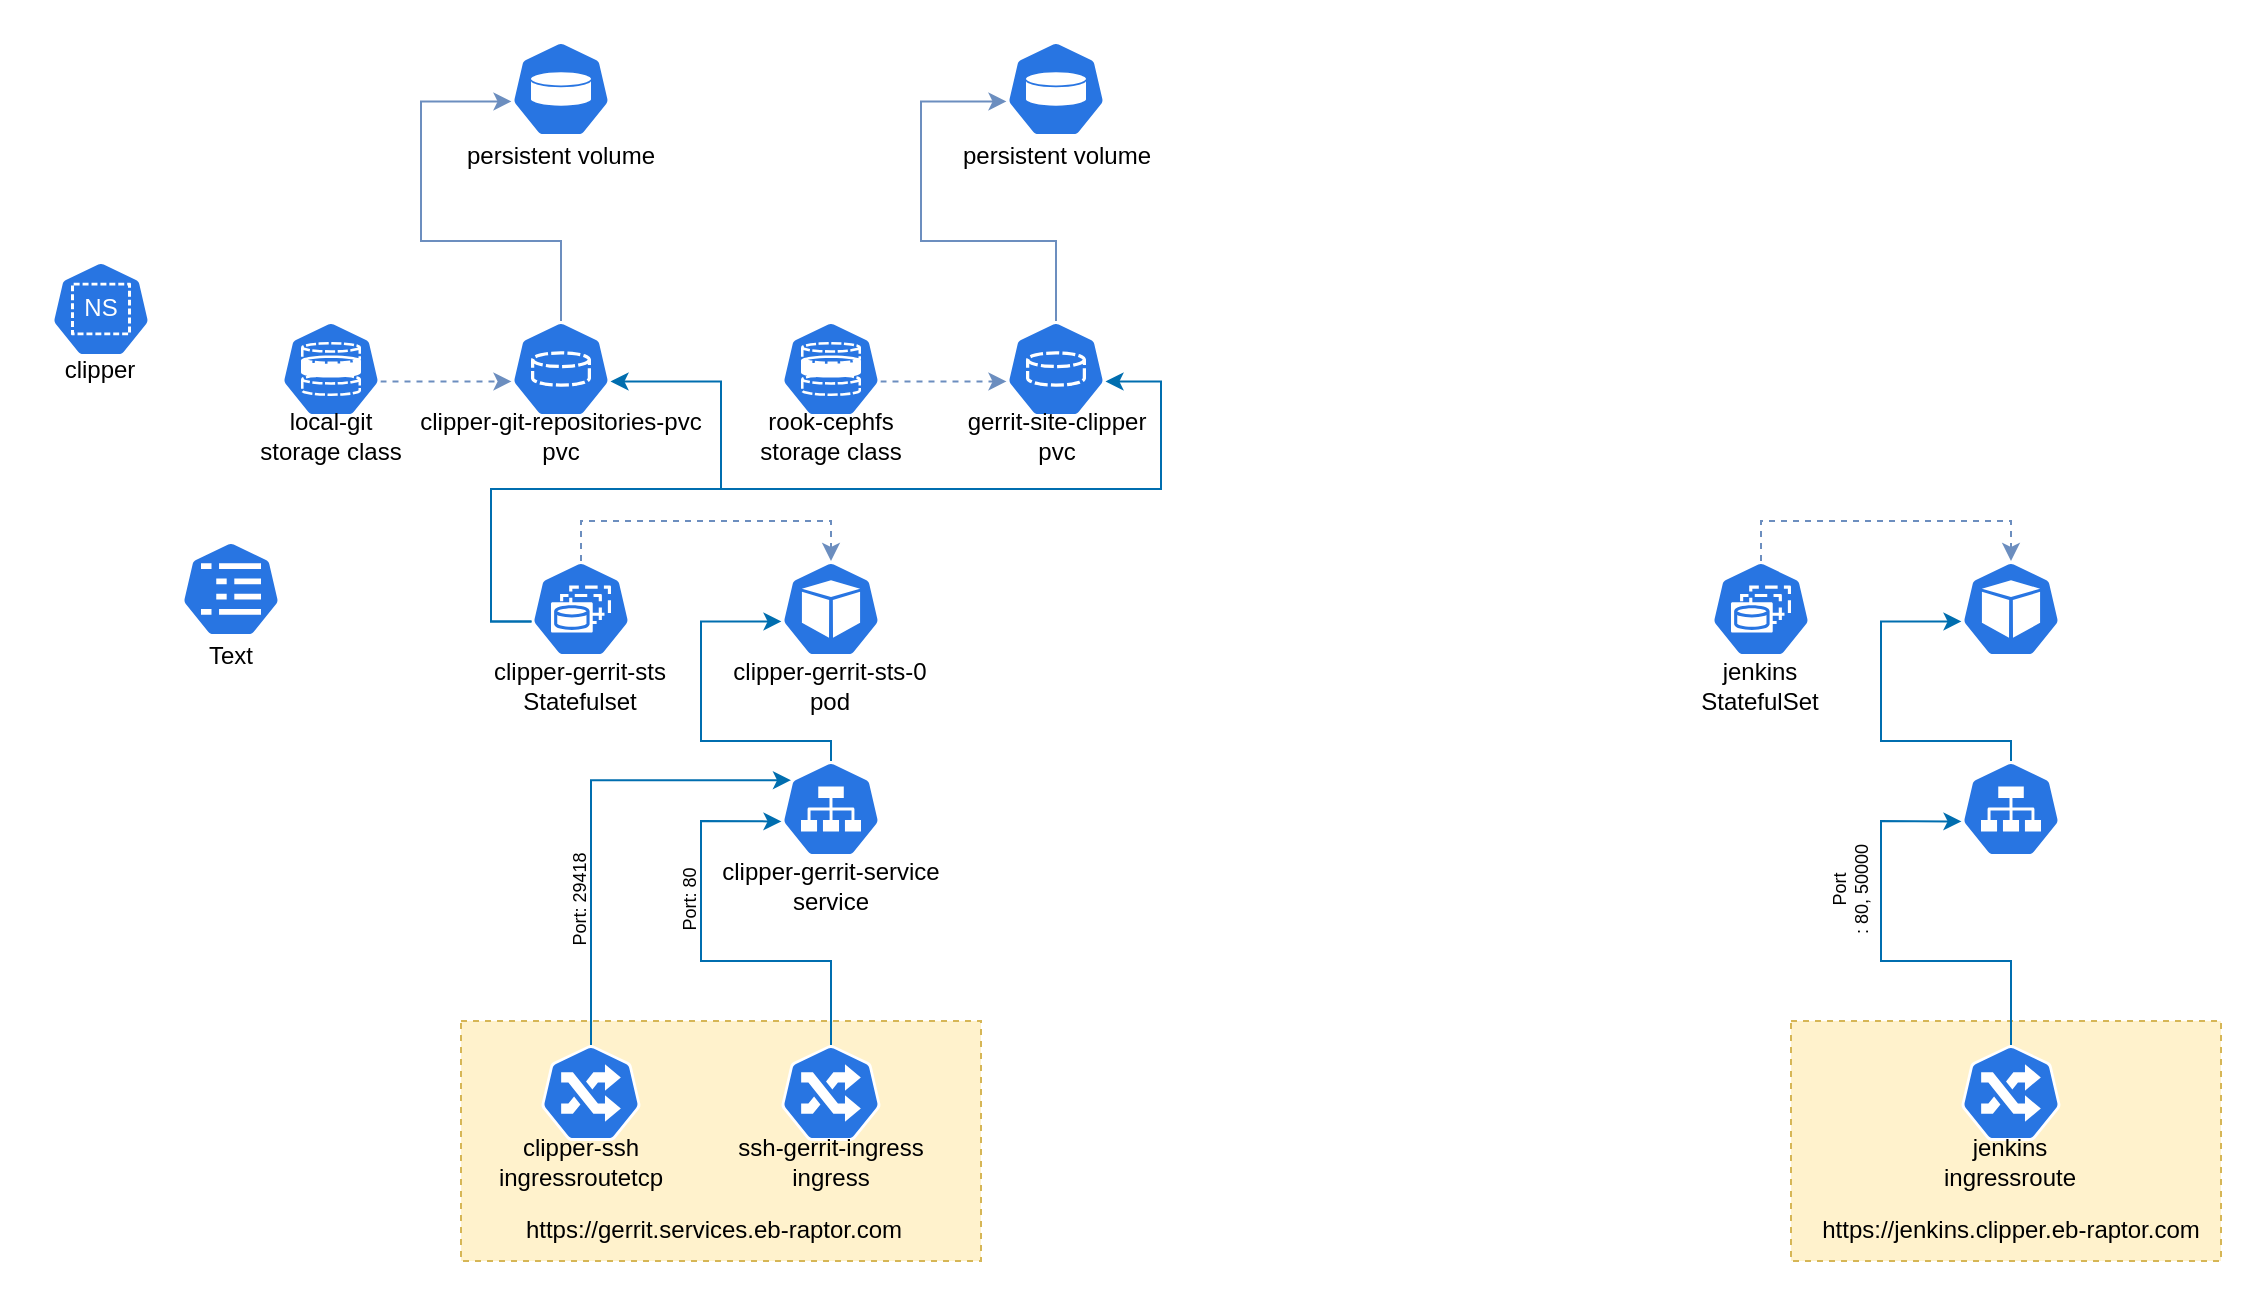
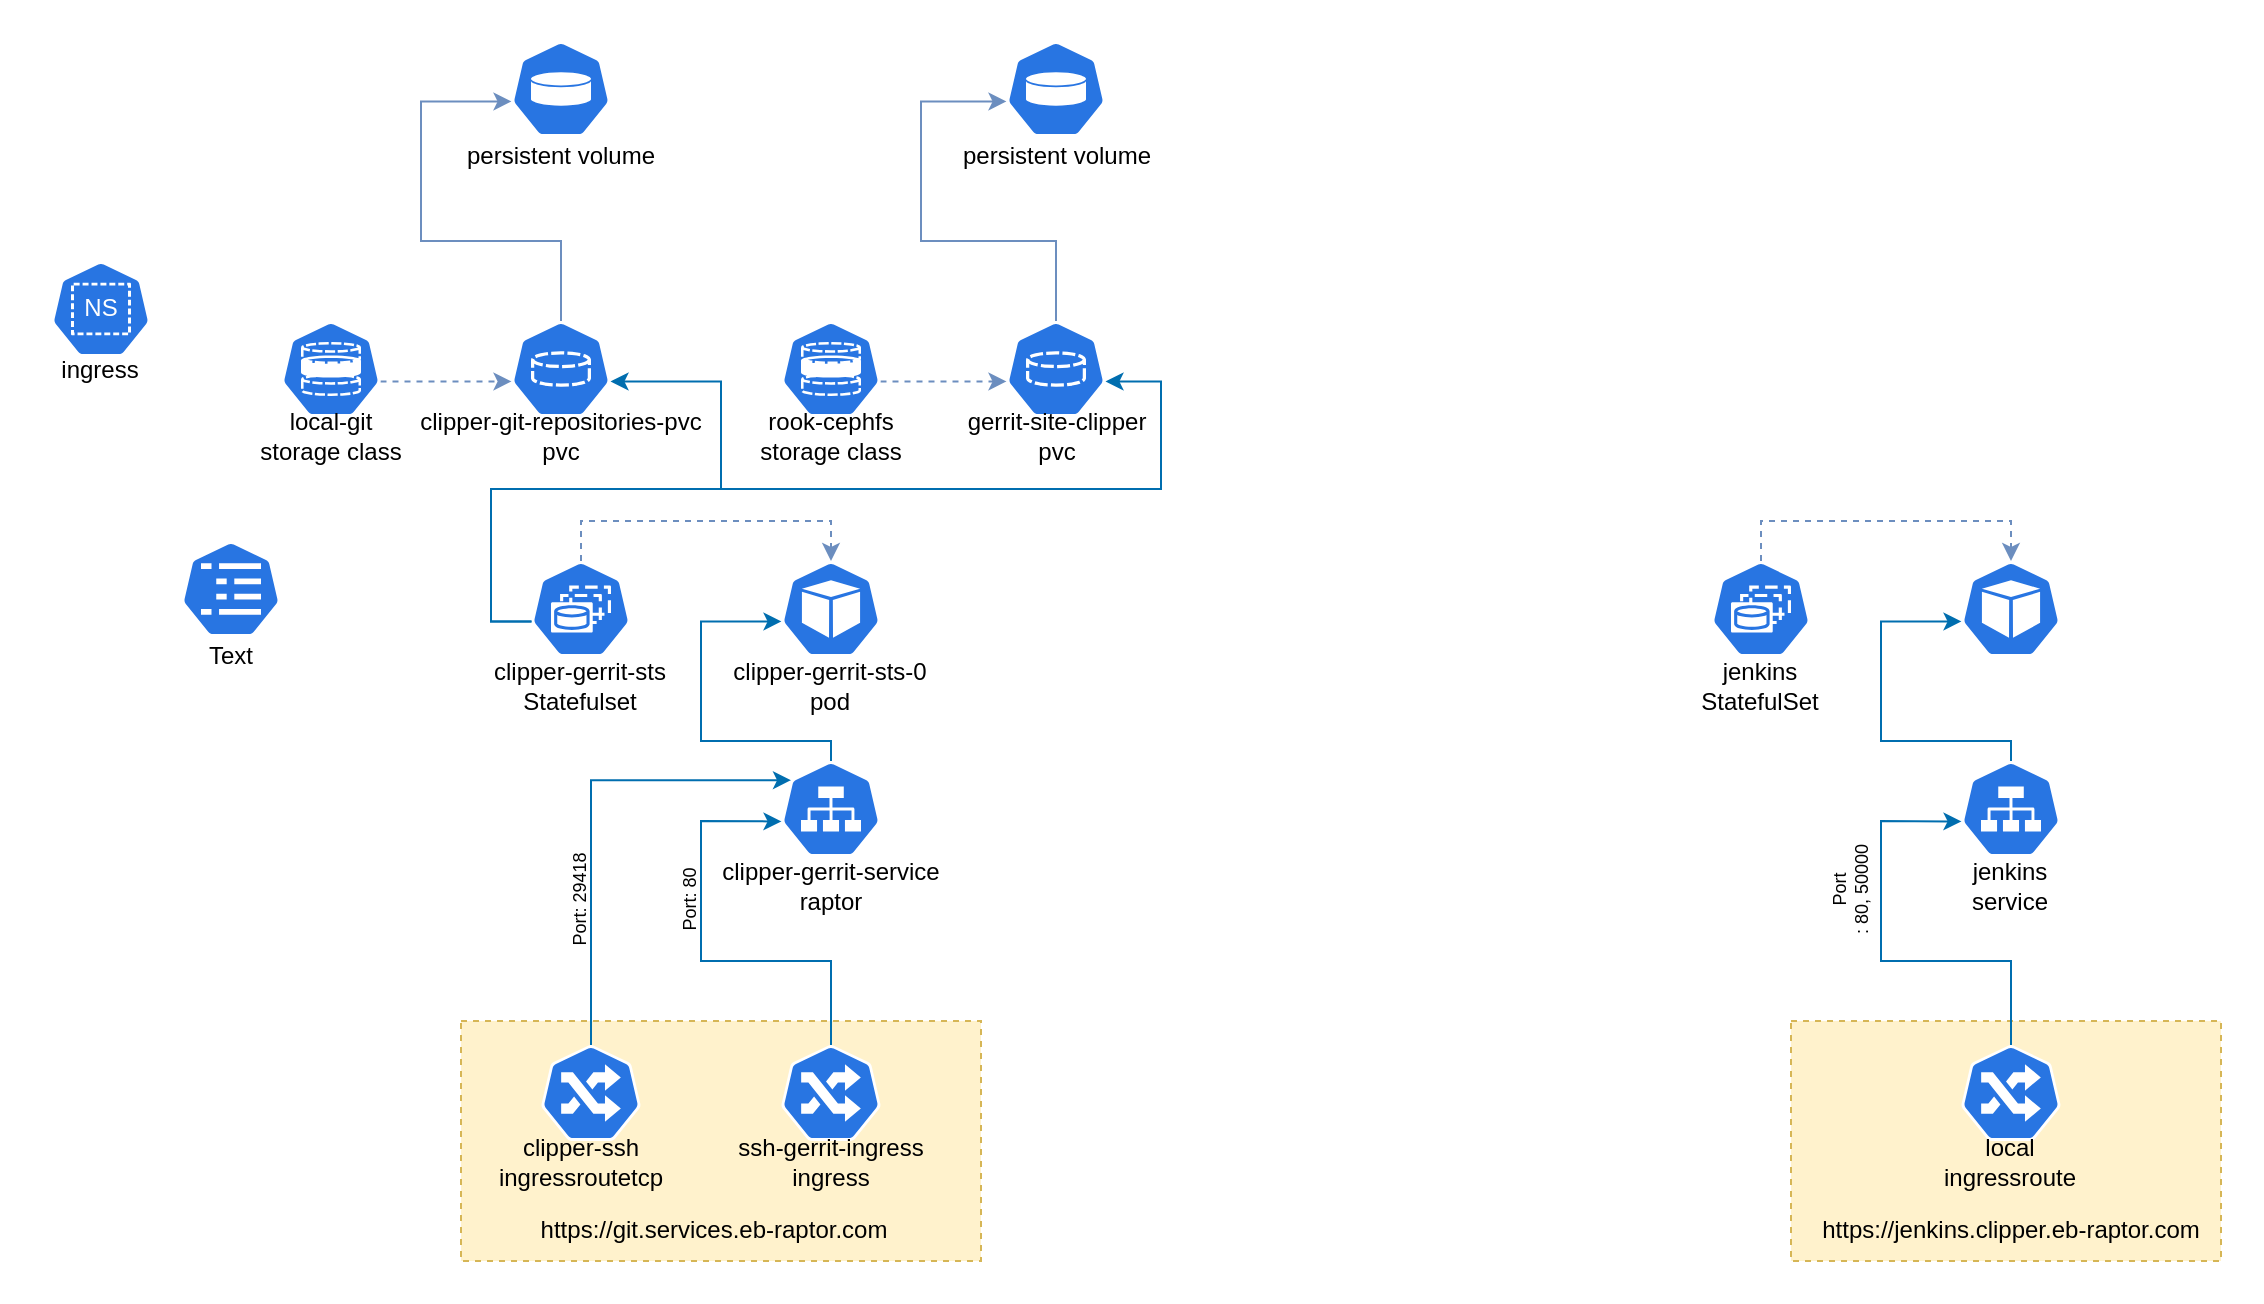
node "clipper": label "clipper" -> "ingress"
node "clipper-gerrit-service service": label "clipper-gerrit-service service" -> "clipper-gerrit-service raptor"
node "jenkins service": added
node "jenkins ingressroute": label "jenkins ingressroute" -> "local ingressroute"
node "https://gerrit.services.eb-raptor.com": label "https://gerrit.services.eb-raptor.com" -> "https://git.services.eb-raptor.com"
